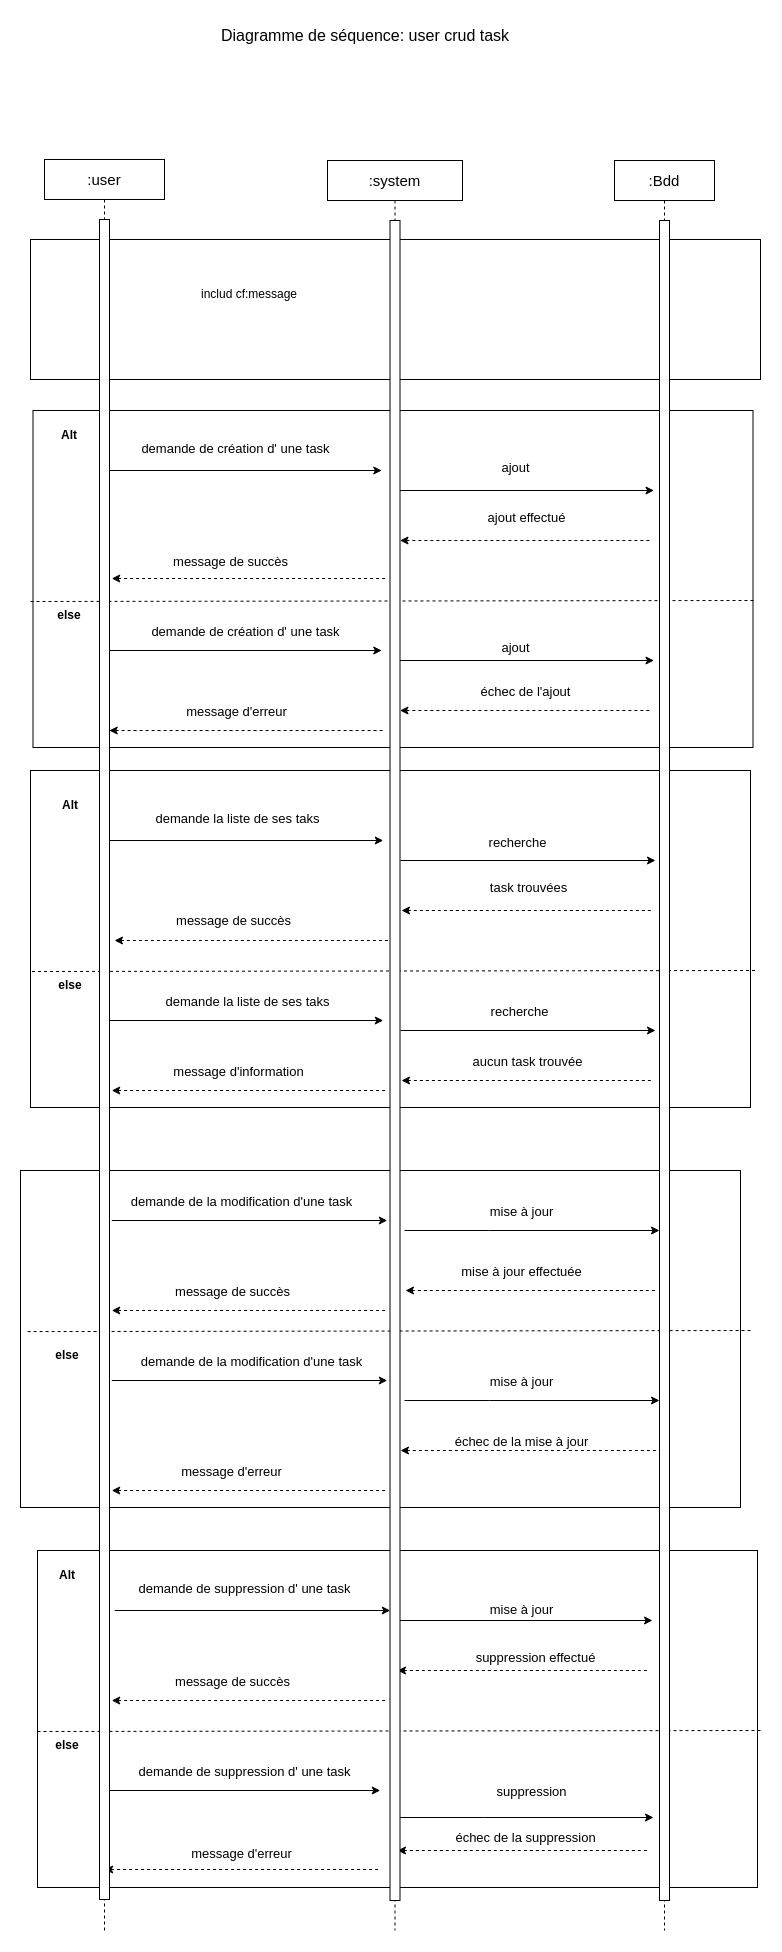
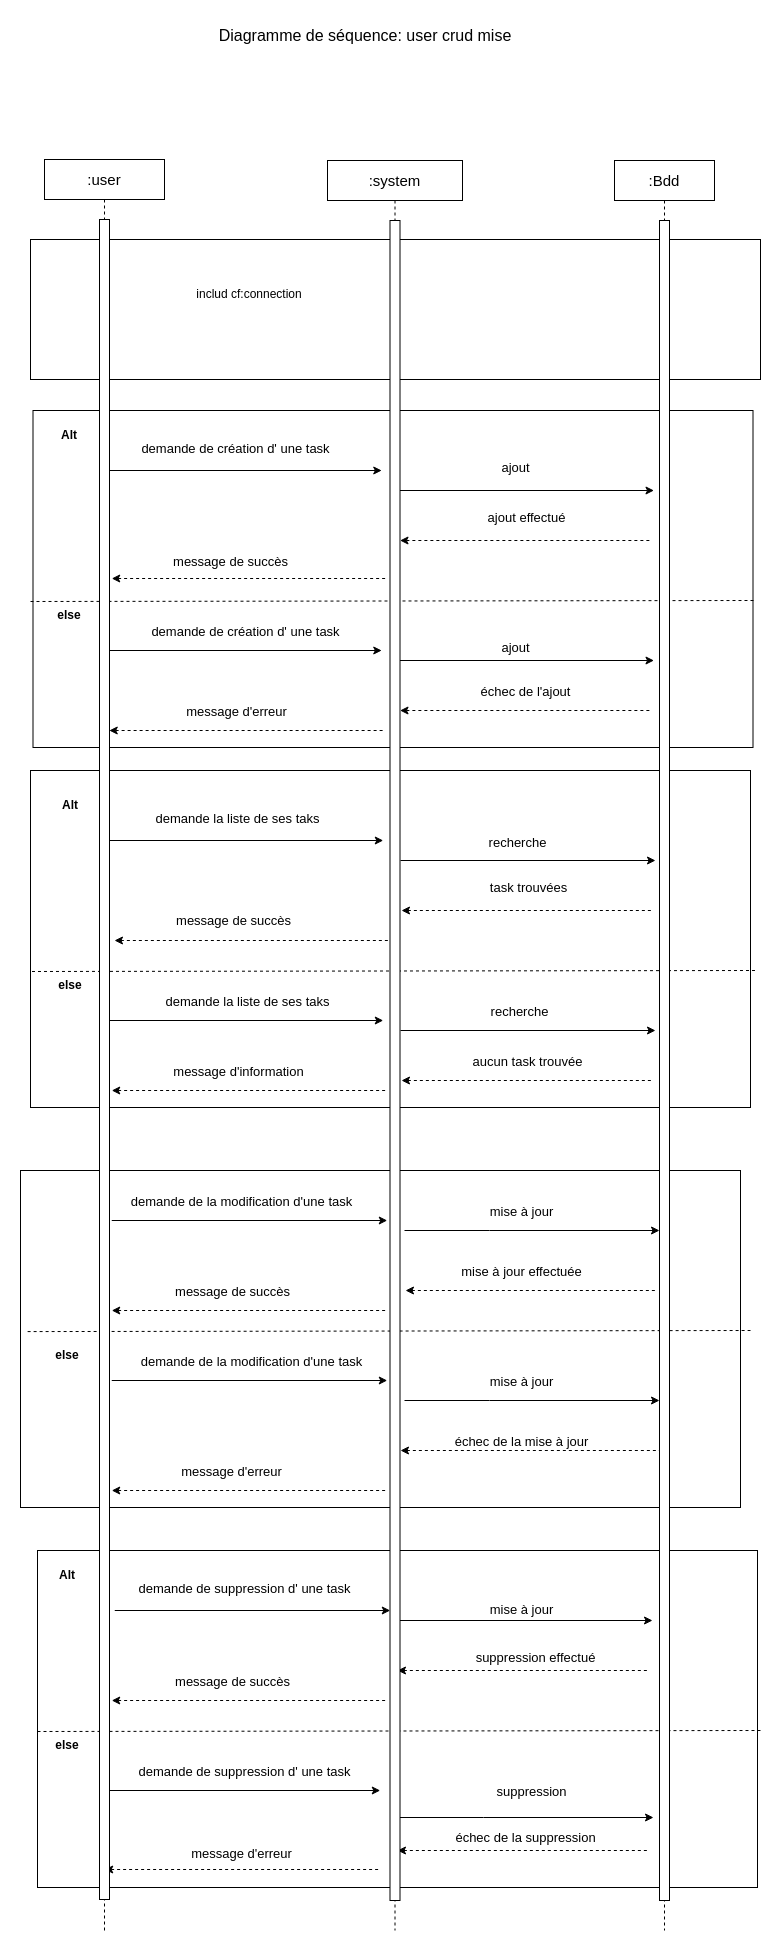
node "Diagramme de séquence: user crud task": label "Diagramme de séquence: user crud task" -> "Diagramme de séquence: user crud mise"
node "includ cf:message": label "includ cf:message" -> "includ cf:connection"
